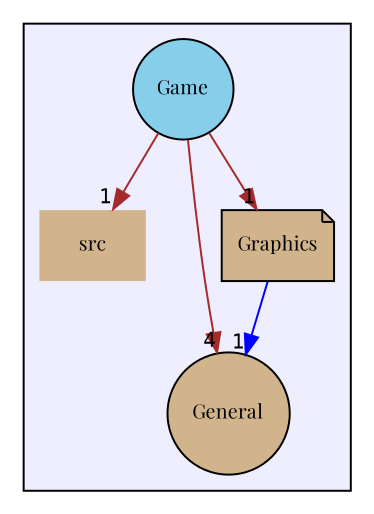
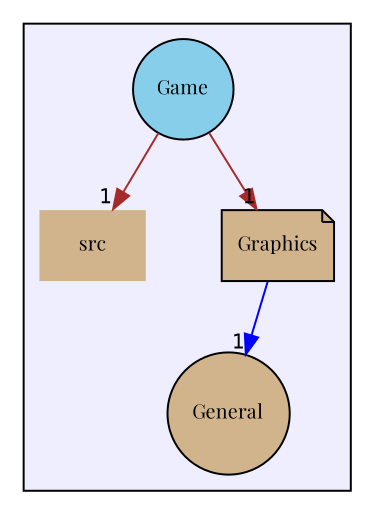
edge "Game" -> "General": removed
